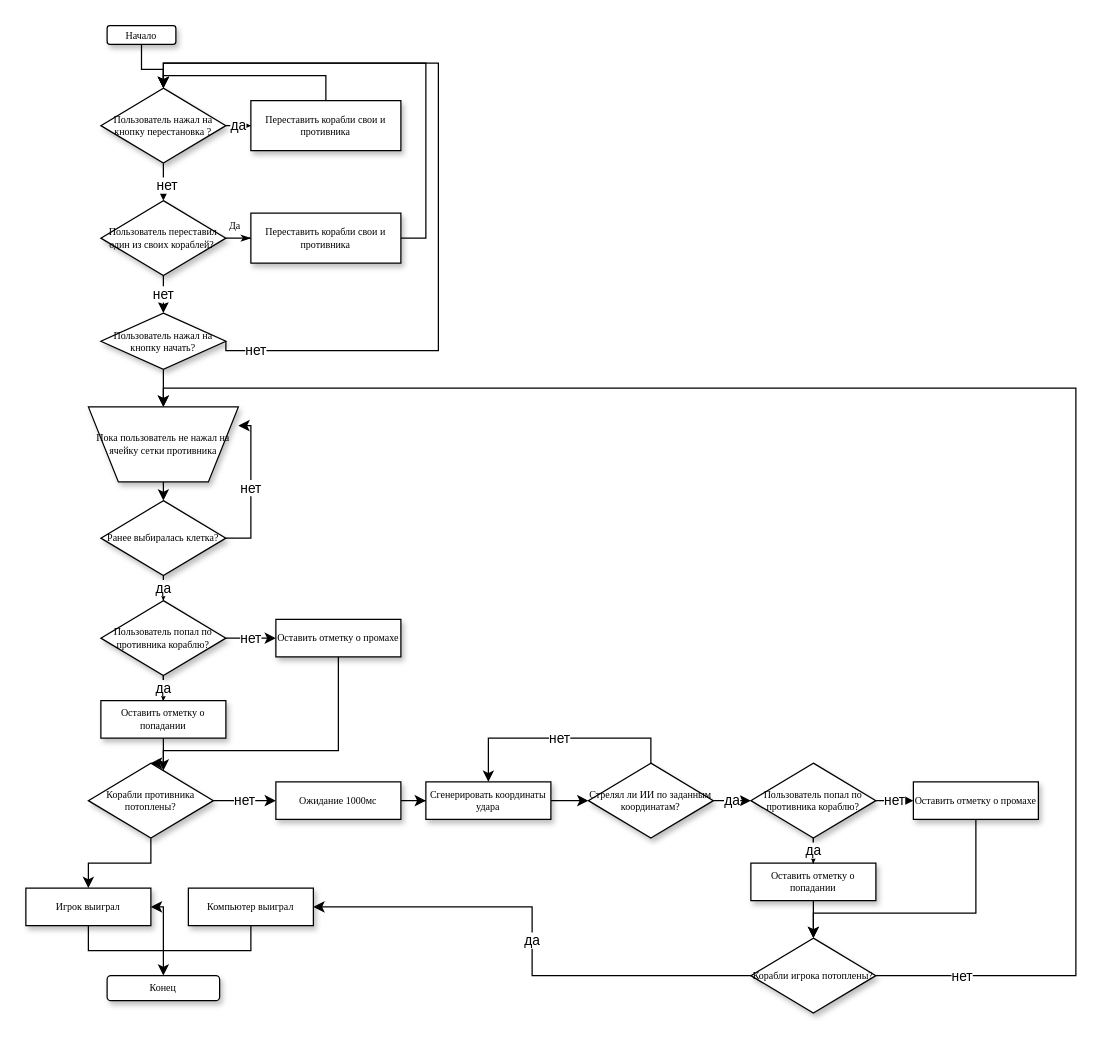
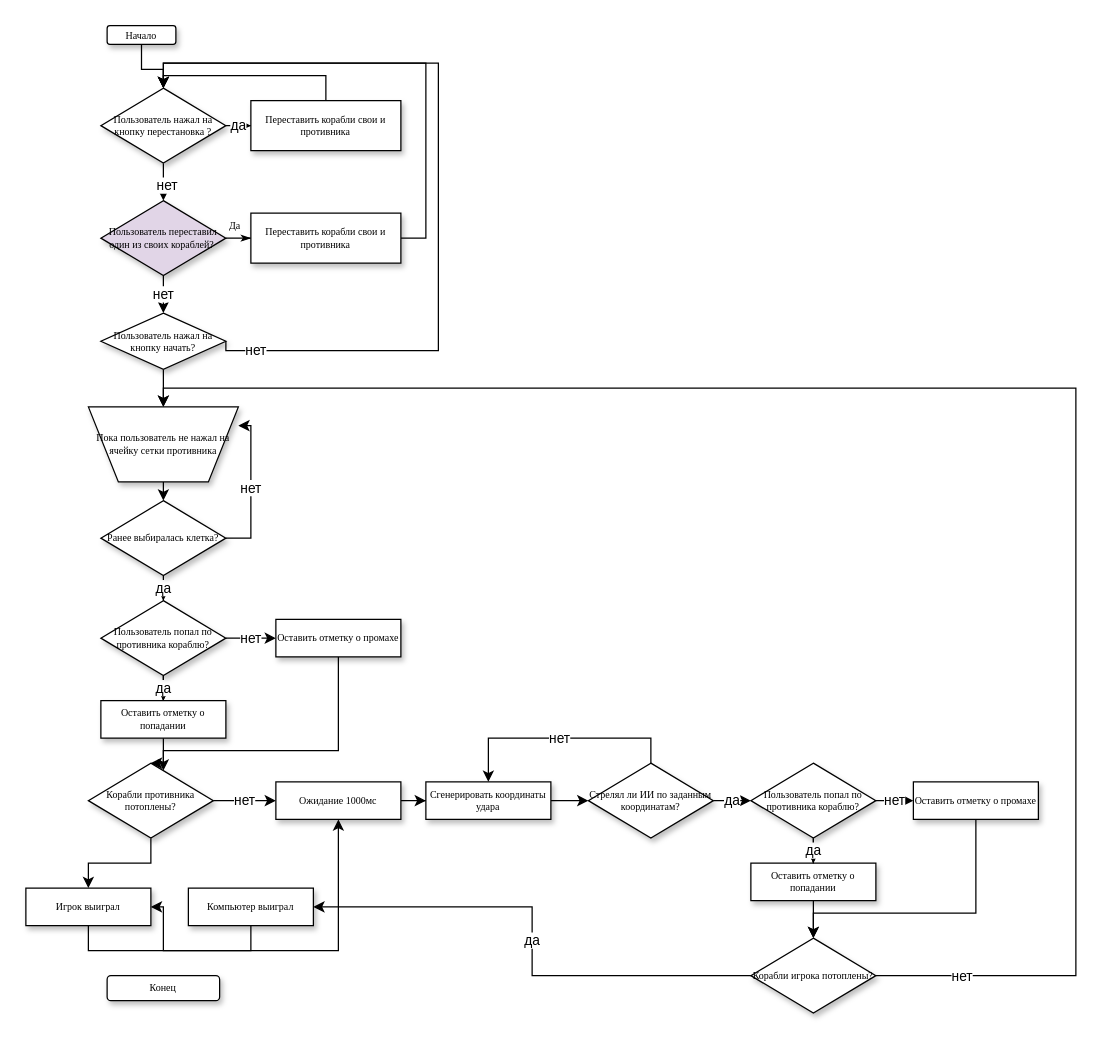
node "Пользователь переставил один из своих кораблей?": fillcolor #ffffff -> #e1d5e7
edge "Игрок выиграл" -> "Конец": now "Игрок выиграл" -> "Ожидание 1000мс"
